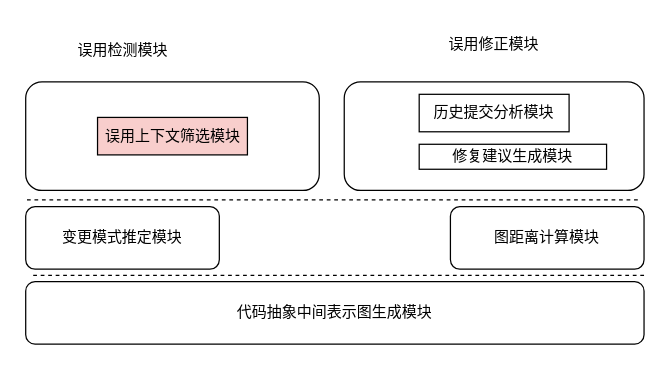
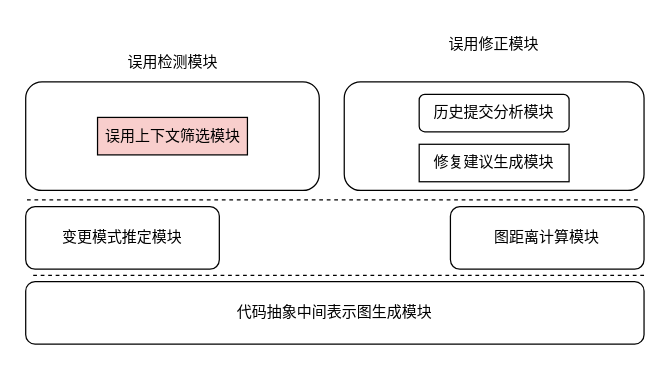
node "误用检测模块": moved (123, 51) -> (173, 63)
node "历史提交分析模块": shape rectangle -> rounded rectangle
node "修复建议生成模块": size 188x25 -> 150x38
